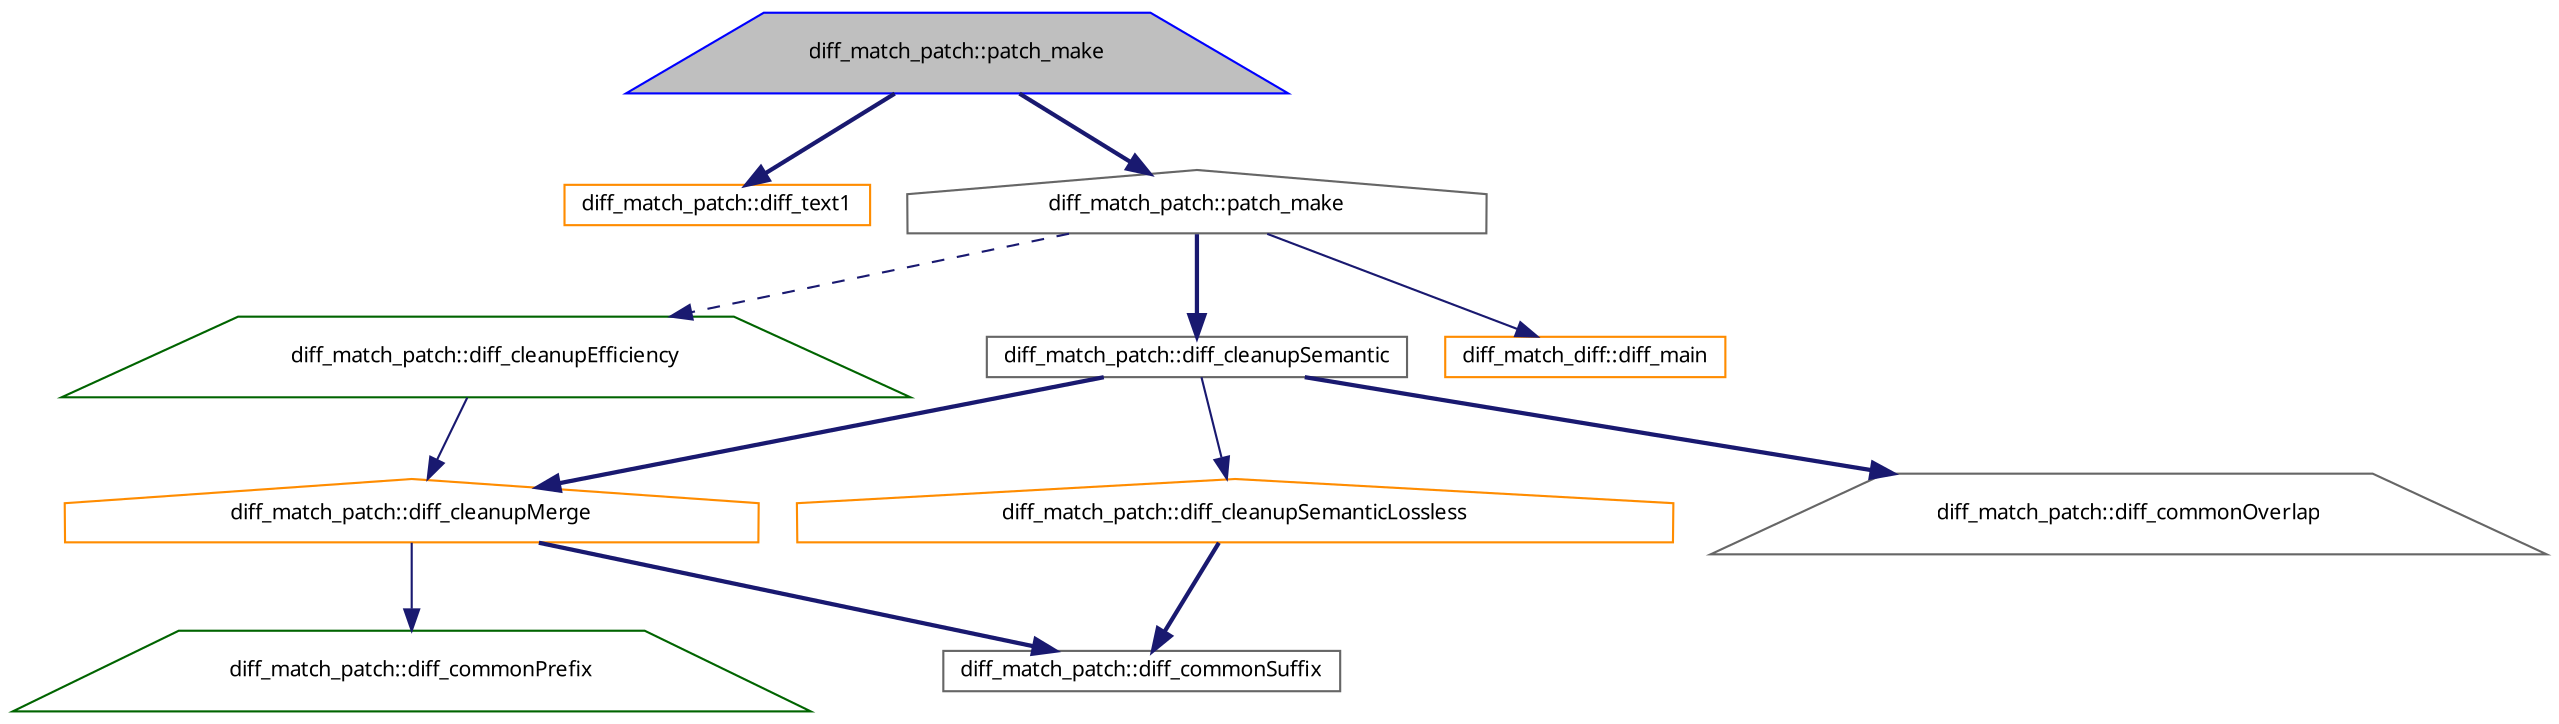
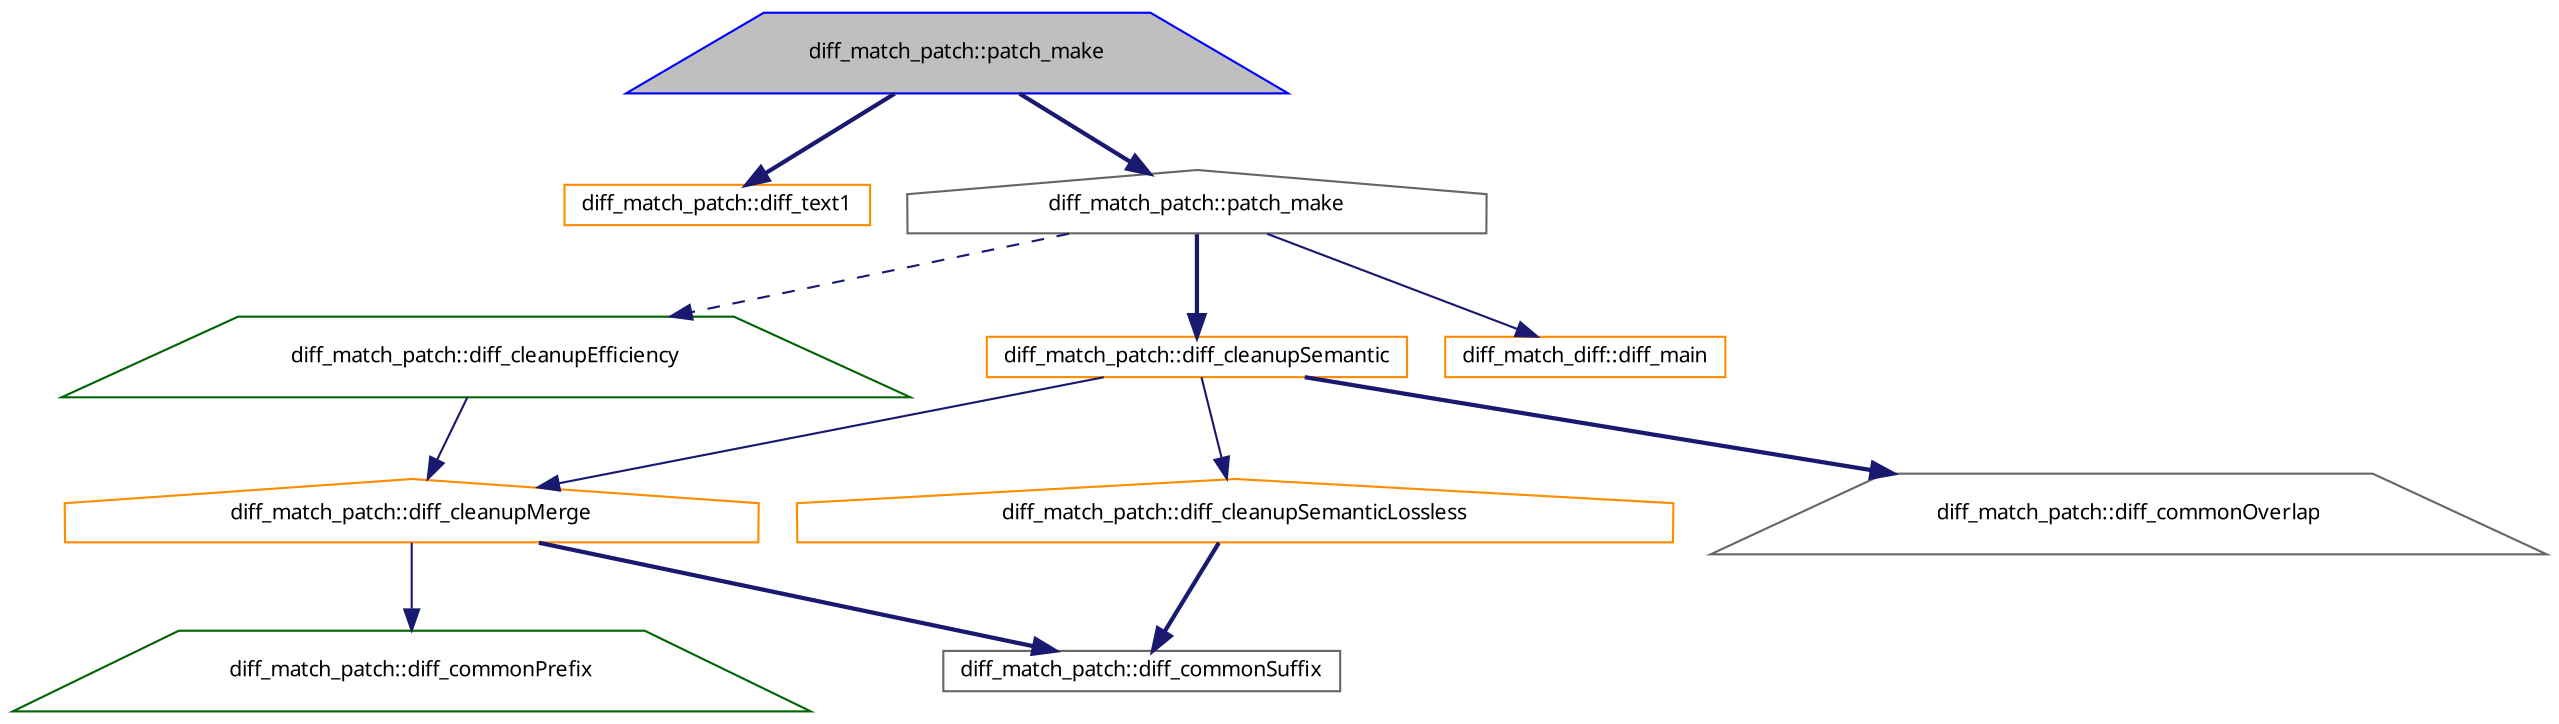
node "diff_match_patch::diff_cleanupSemantic": color gray40 -> darkorange
edge "diff_match_patch::diff_cleanupSemantic" -> "diff_match_patch::diff_cleanupMerge": style bold -> solid
